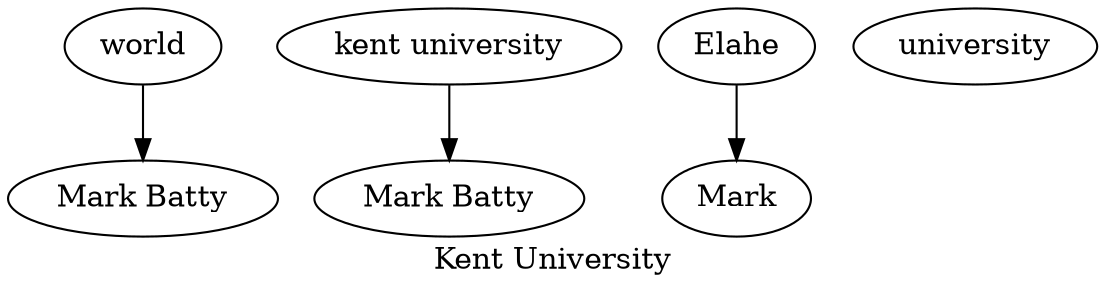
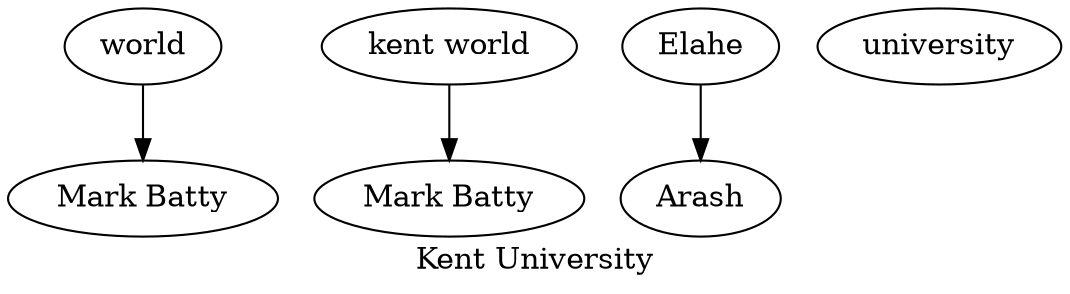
node "kent university": label "kent university" -> "kent world"
node "Mark": label "Mark" -> "Arash"
